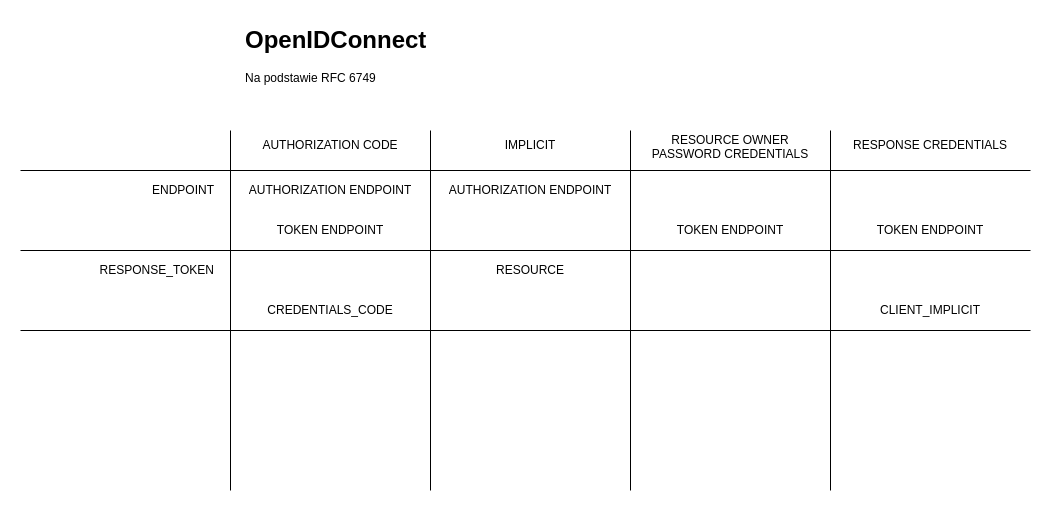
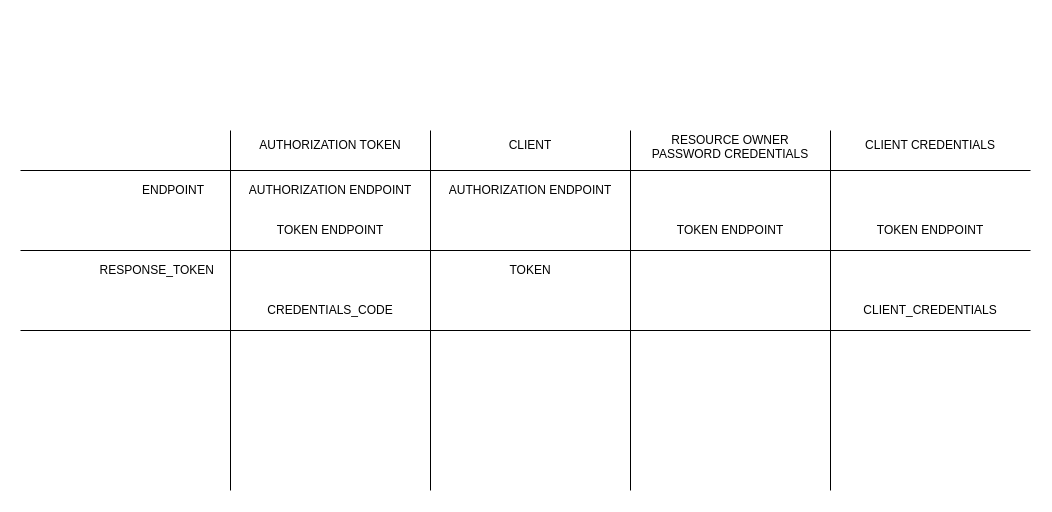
node "OpenIDConnectNa podstawie RFC 6749": removed
node "AUTHORIZATION CODE": label "AUTHORIZATION CODE" -> "AUTHORIZATION TOKEN"
node "IMPLICIT": label "IMPLICIT" -> "CLIENT"
node "RESPONSE CREDENTIALS": label "RESPONSE CREDENTIALS" -> "CLIENT CREDENTIALS"
node "ENDPOINT": moved (131, 191) -> (121, 191)
node "RESOURCE": label "RESOURCE" -> "TOKEN"
node "CLIENT_IMPLICIT": label "CLIENT_IMPLICIT" -> "CLIENT_CREDENTIALS"
